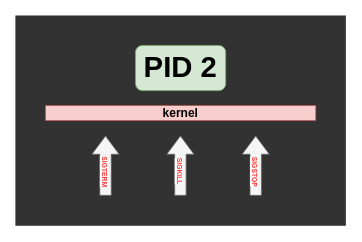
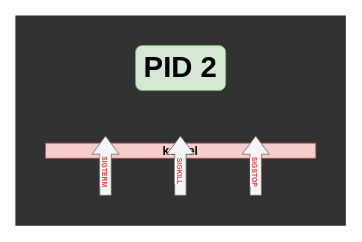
node "kernel": moved (180, 113) -> (180, 150)
